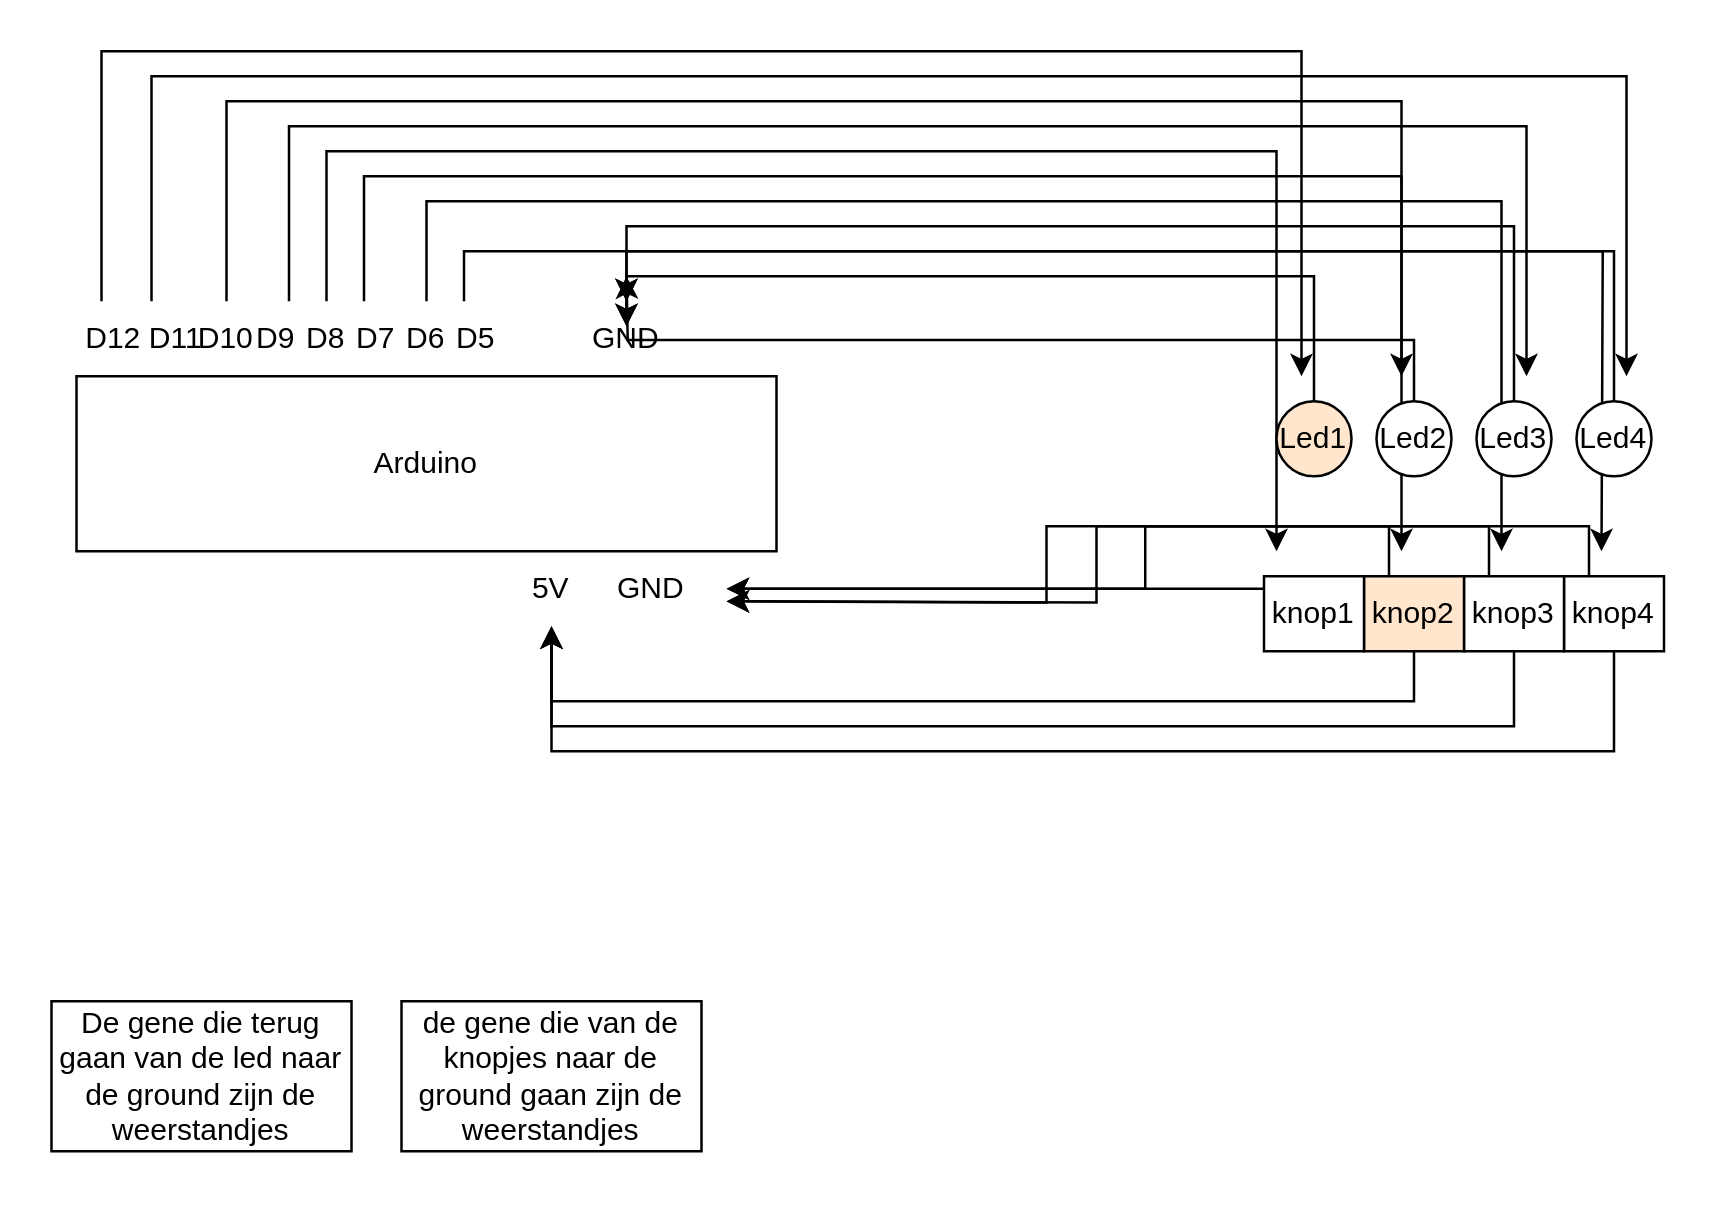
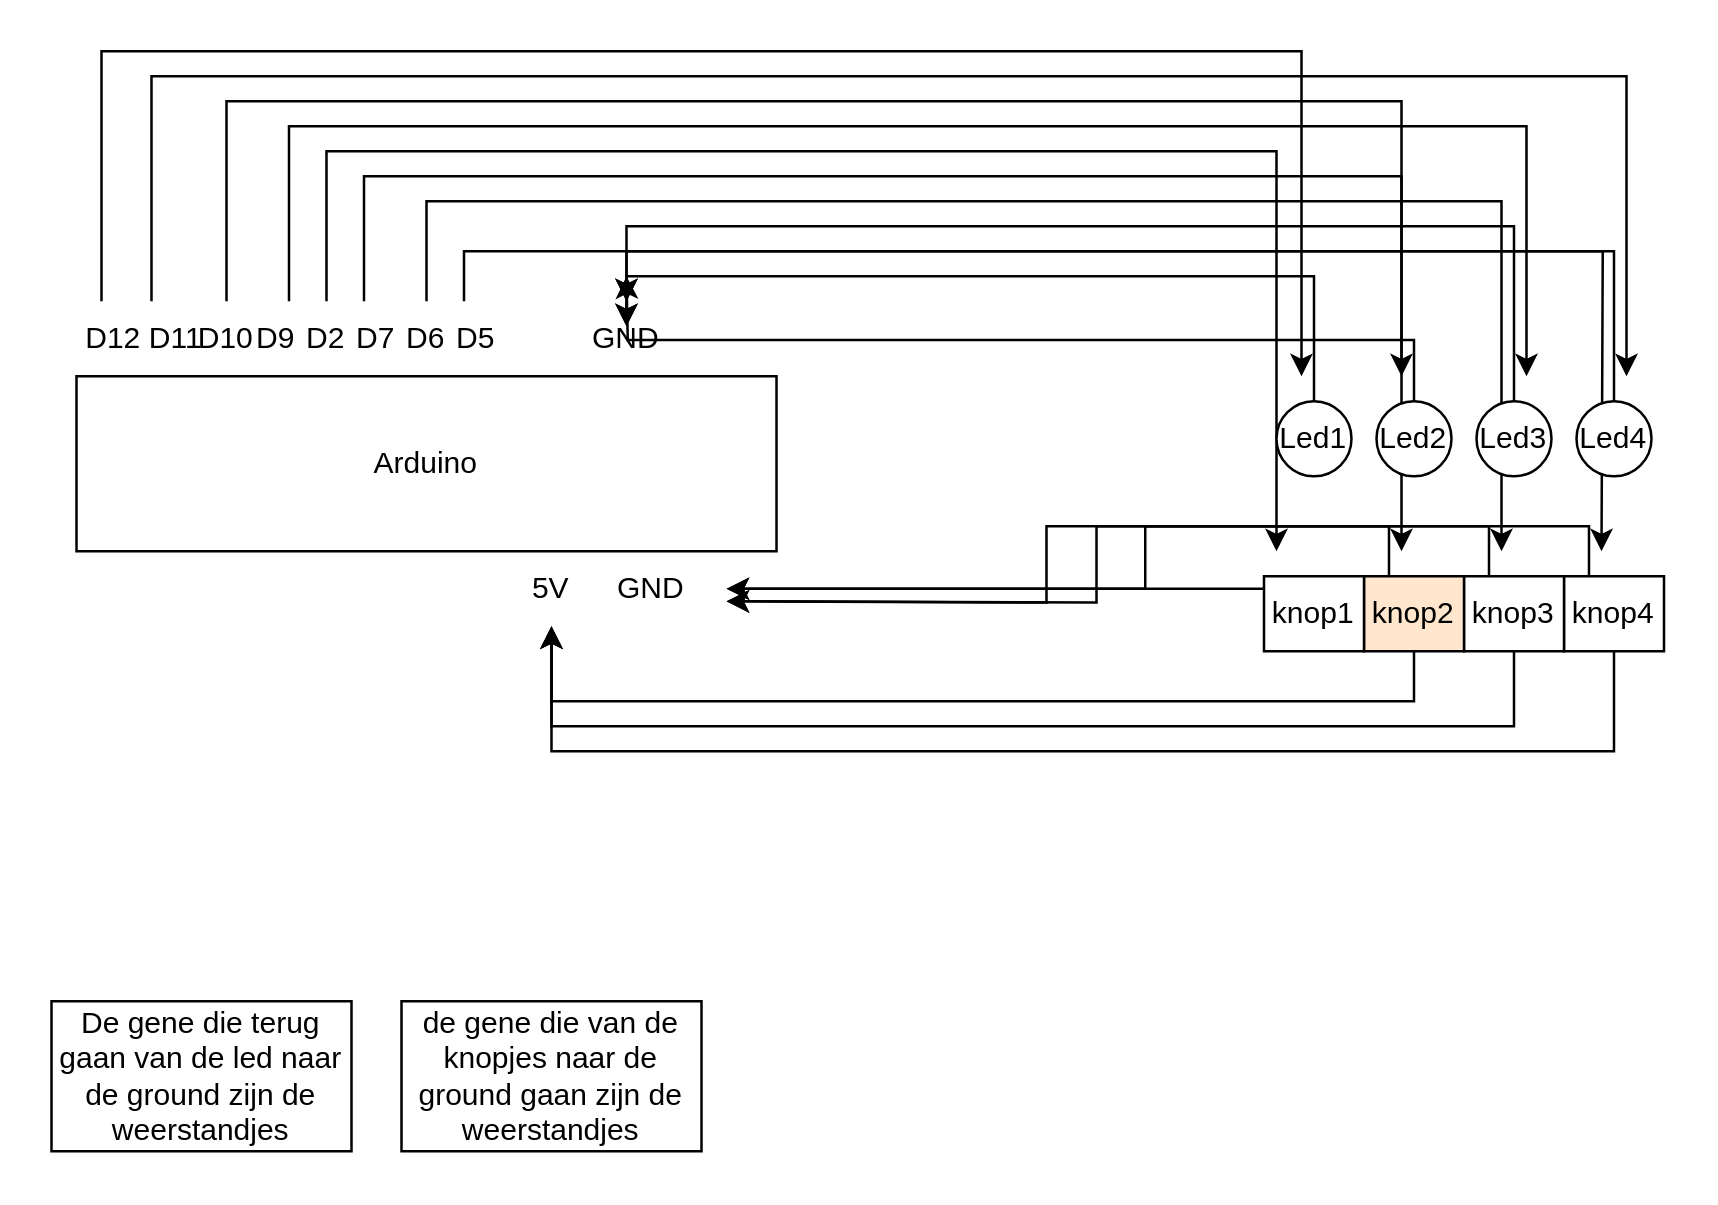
node "D8": label "D8" -> "D2"
node "Led1": fillcolor #ffe6cc -> #ffffff
